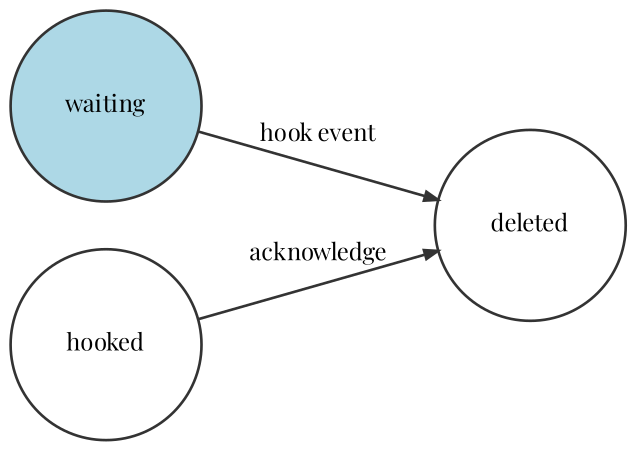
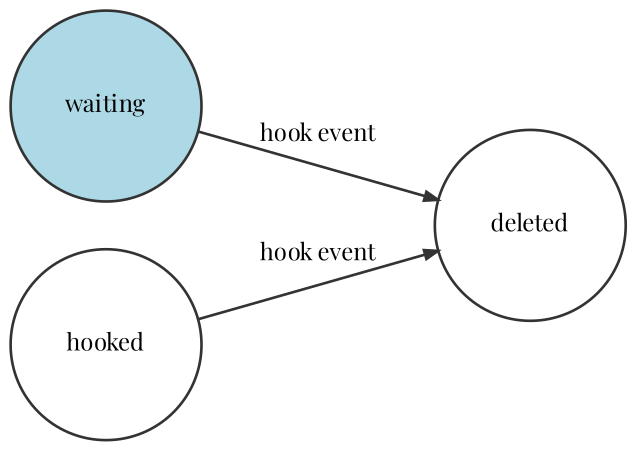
edge "hooked" -> "deleted": label "acknowledge" -> "hook event"
